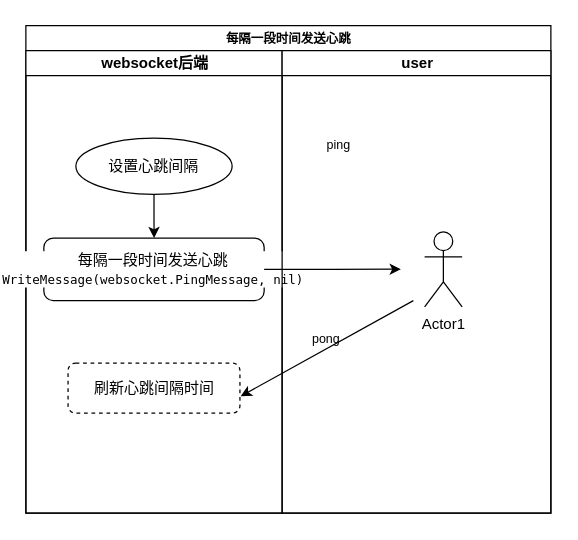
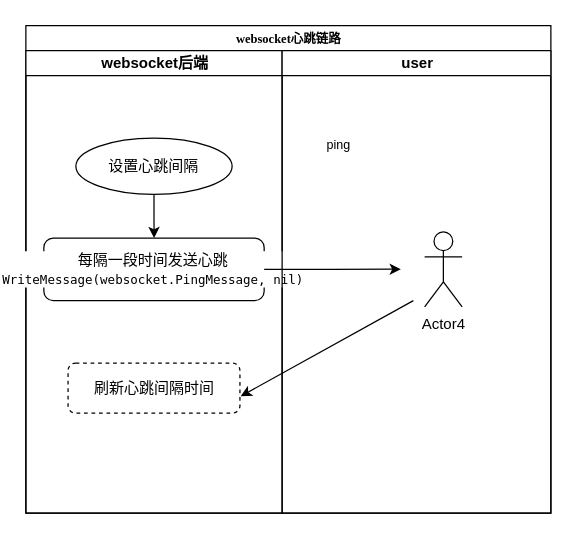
node "每隔一段时间发送心跳": label "每隔一段时间发送心跳" -> "websocket心跳链路"
node "Actor1": label "Actor1" -> "Actor4"
node "pong": removed
